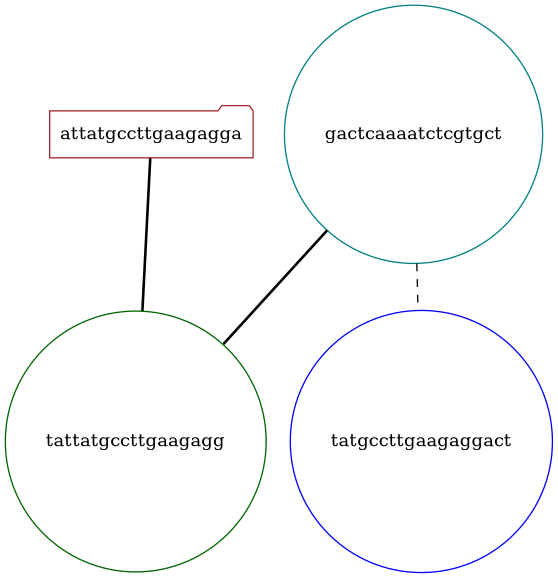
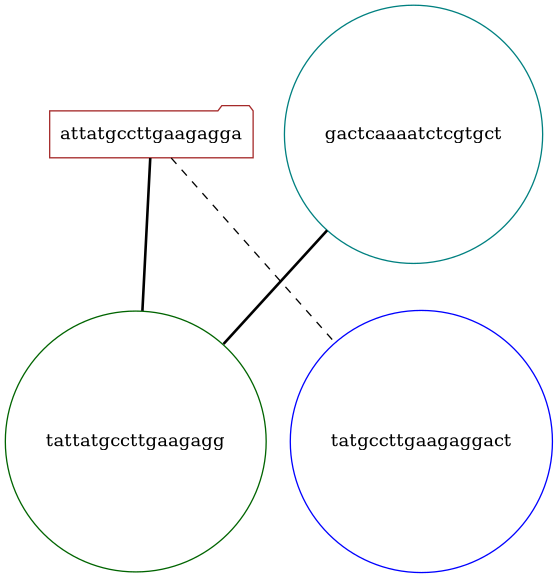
edge "gactcaaaatctcgtgct" -- "tatgccttgaagaggact": now "attatgccttgaagagga" -- "tatgccttgaagaggact"
